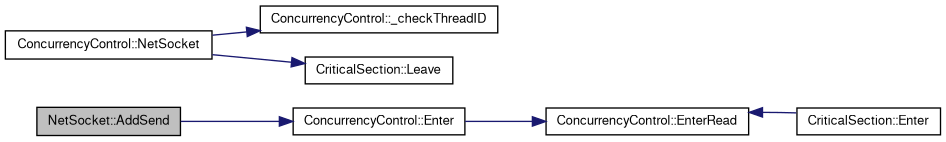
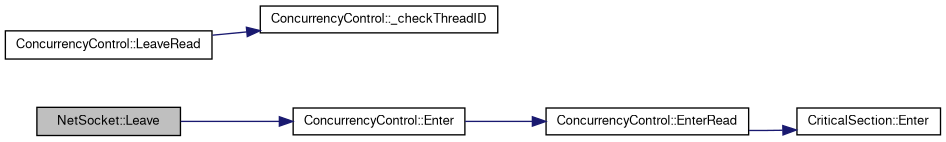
node "ConcurrencyControl::NetSocket": label "ConcurrencyControl::NetSocket" -> "ConcurrencyControl::LeaveRead"
node "CriticalSection::Leave": removed
edge "CriticalSection::Enter" -> "ConcurrencyControl::EnterRead": reversed
node "NetSocket::AddSend": label "NetSocket::AddSend" -> "NetSocket::Leave"
